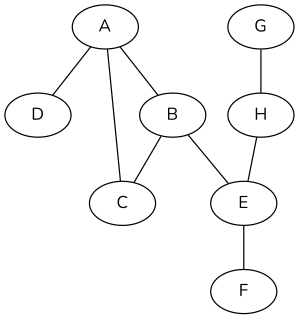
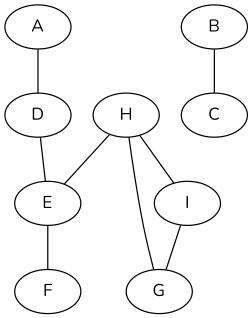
edge "A" -- "B": removed
edge "A" -- "C": removed
edge "B" -- "E": now "D" -- "E"
node "I": added
